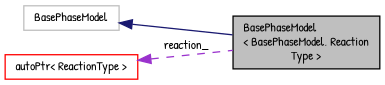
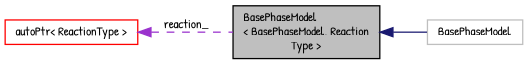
edge "BasePhaseModel < BasePhaseModel, Reaction Type >" -> "BasePhaseModel": reversed
